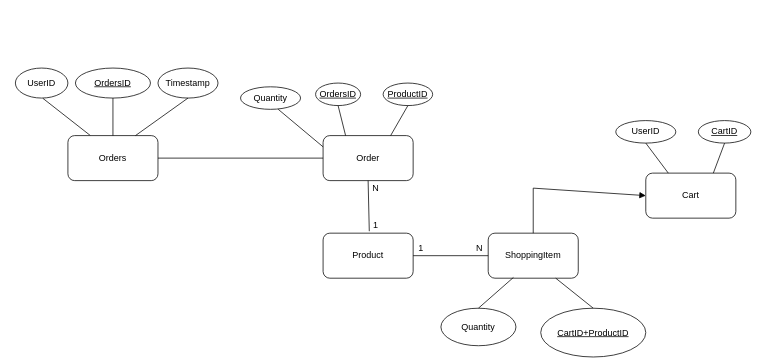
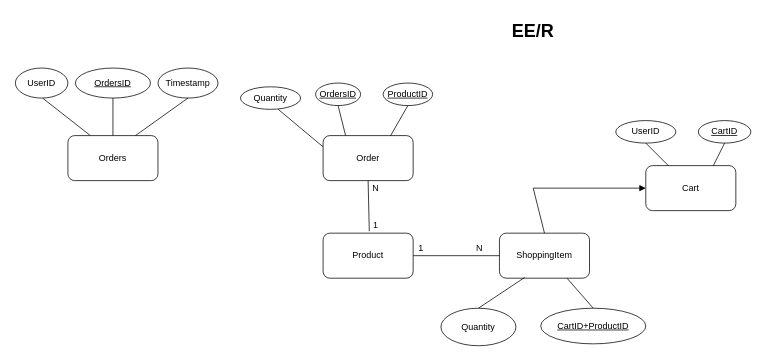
node "EE/R": added
edge "Orders" -- "Order": removed
node "Cart": moved (690, 195) -> (690, 188)
node "ShoppingItem": moved (533, 255) -> (544, 255)
node "CartID+ProductID": size 105x49 -> 105x36
